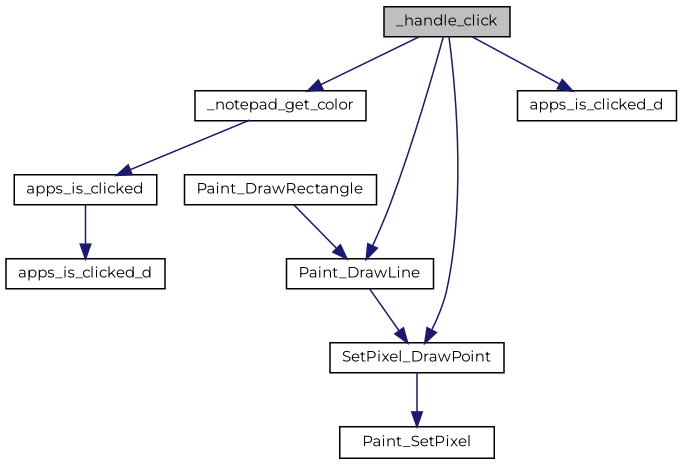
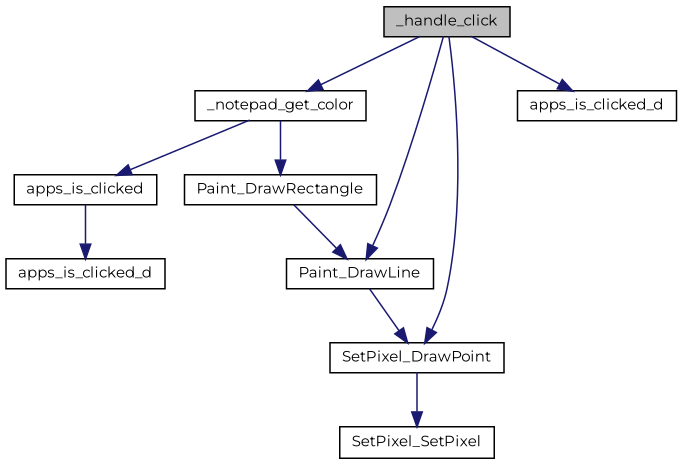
edge "_notepad_get_color" -> "Paint_DrawRectangle": added
node "Paint_SetPixel": label "Paint_SetPixel" -> "SetPixel_SetPixel"
